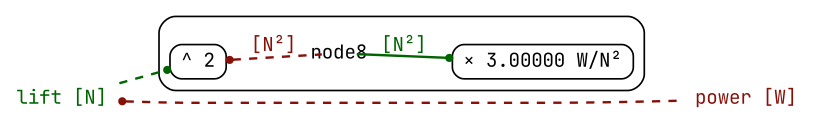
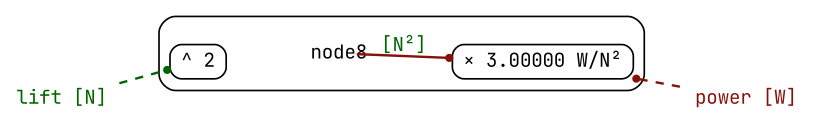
edge "node8" -- "× 3.00000 W/N²": color darkgreen -> #861109
edge "node8" -- "^ 2": removed, label "[N²]"
edge "lift [N]" -- "power [W]": now "× 3.00000 W/N²" -- "power [W]"
